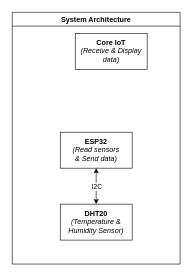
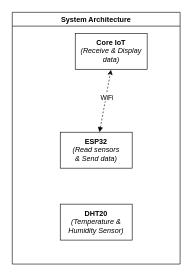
edge "Core IoT (Receive & Display data)" -- "ESP32 (Read sensors & Send data)": added, label "WiFi"
edge "ESP32 (Read sensors & Send data)" -- "DHT20 (Temperature & Humidity Sensor)": removed, label "I2C"
